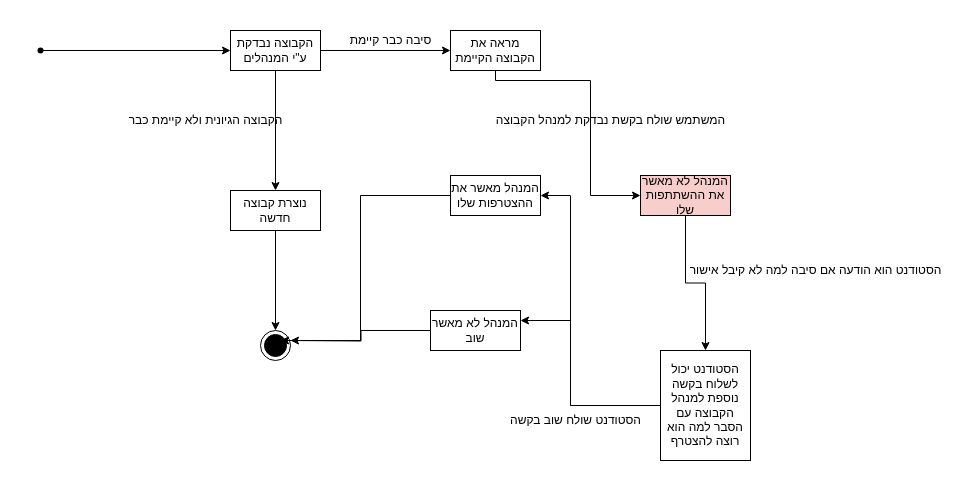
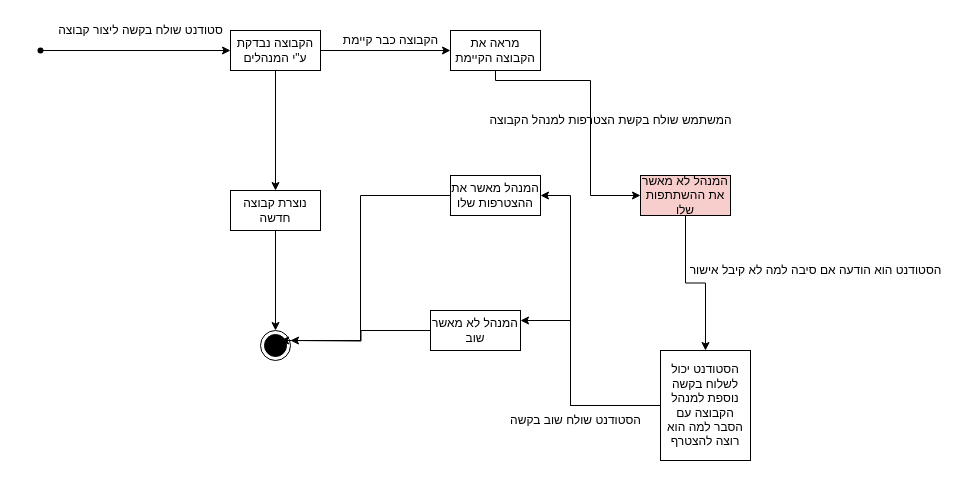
node "סטודנט שולח בקשה ליצור קבוצה": added
node "סיבה כבר קיימת": label "סיבה כבר קיימת" -> "הקבוצה כבר קיימת"
node "הקבוצה הגיונית ולא קיימת כבר": removed
node "המשתמש שולח בקשת נבדקת למנהל הקבוצה": label "המשתמש שולח בקשת נבדקת למנהל הקבוצה" -> "המשתמש שולח בקשת הצטרפות למנהל הקבוצה"
